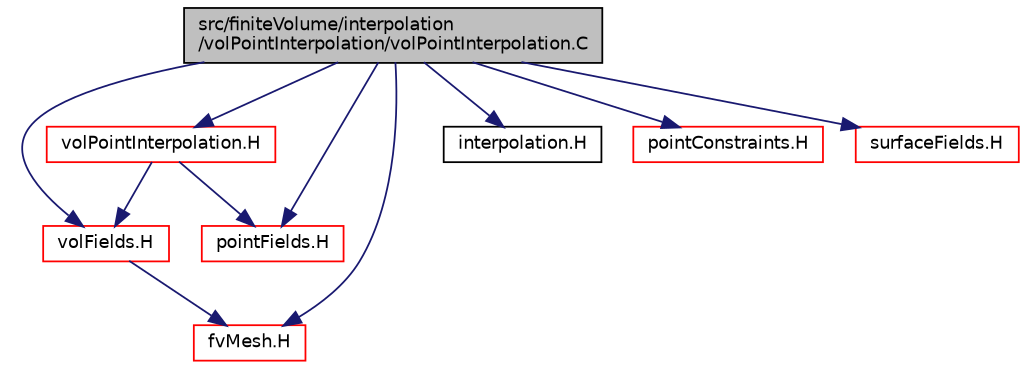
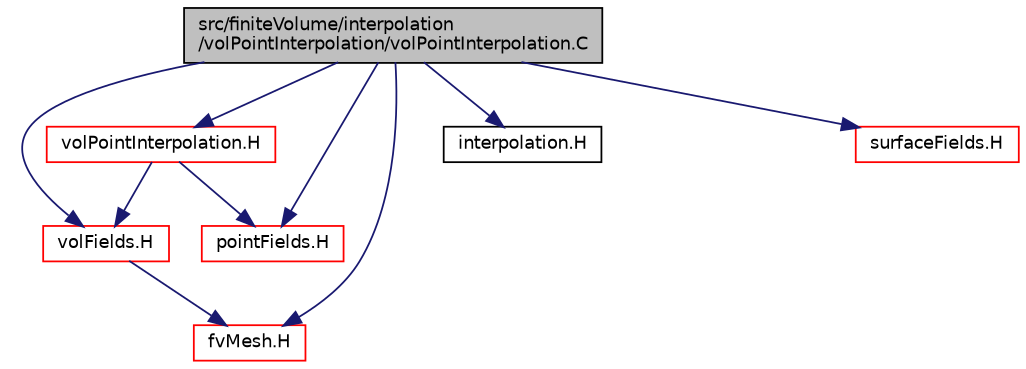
node "pointConstraints.H": removed
